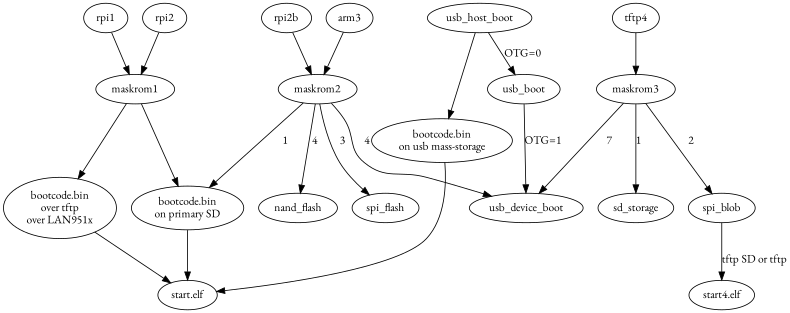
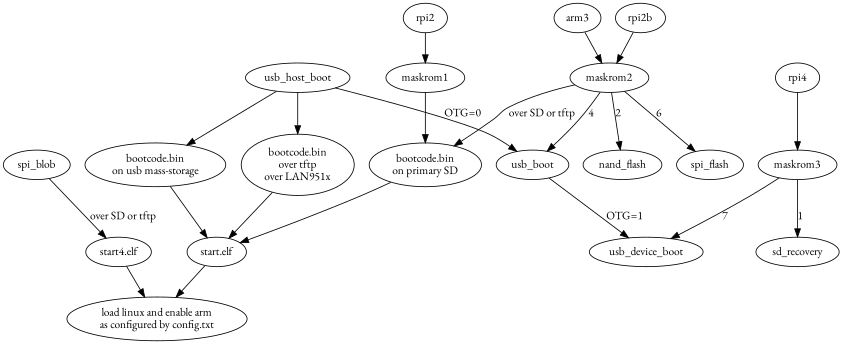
node "rpi1": removed
node "tftp4": label "tftp4" -> "rpi4"
edge "maskrom1" -> "bootcode.bin over tftp over LAN951x": now "usb_host_boot" -> "bootcode.bin over tftp over LAN951x"
edge "maskrom2" -> "bootcode.bin on primary SD": label "1" -> "over SD or tftp"
edge "maskrom2" -> "nand_flash": label "4" -> "2"
edge "maskrom2" -> "spi_flash": label "3" -> "6"
edge "maskrom3" -> "spi_blob": removed, label "2"
edge "maskrom2" -> "usb_device_boot": now "maskrom2" -> "usb_boot"
node "sd_storage": label "sd_storage" -> "sd_recovery"
edge "spi_blob" -> "start4.elf": label "tftp SD or tftp" -> "over SD or tftp"
node "load linux and enable arm as configured by config.txt": added
